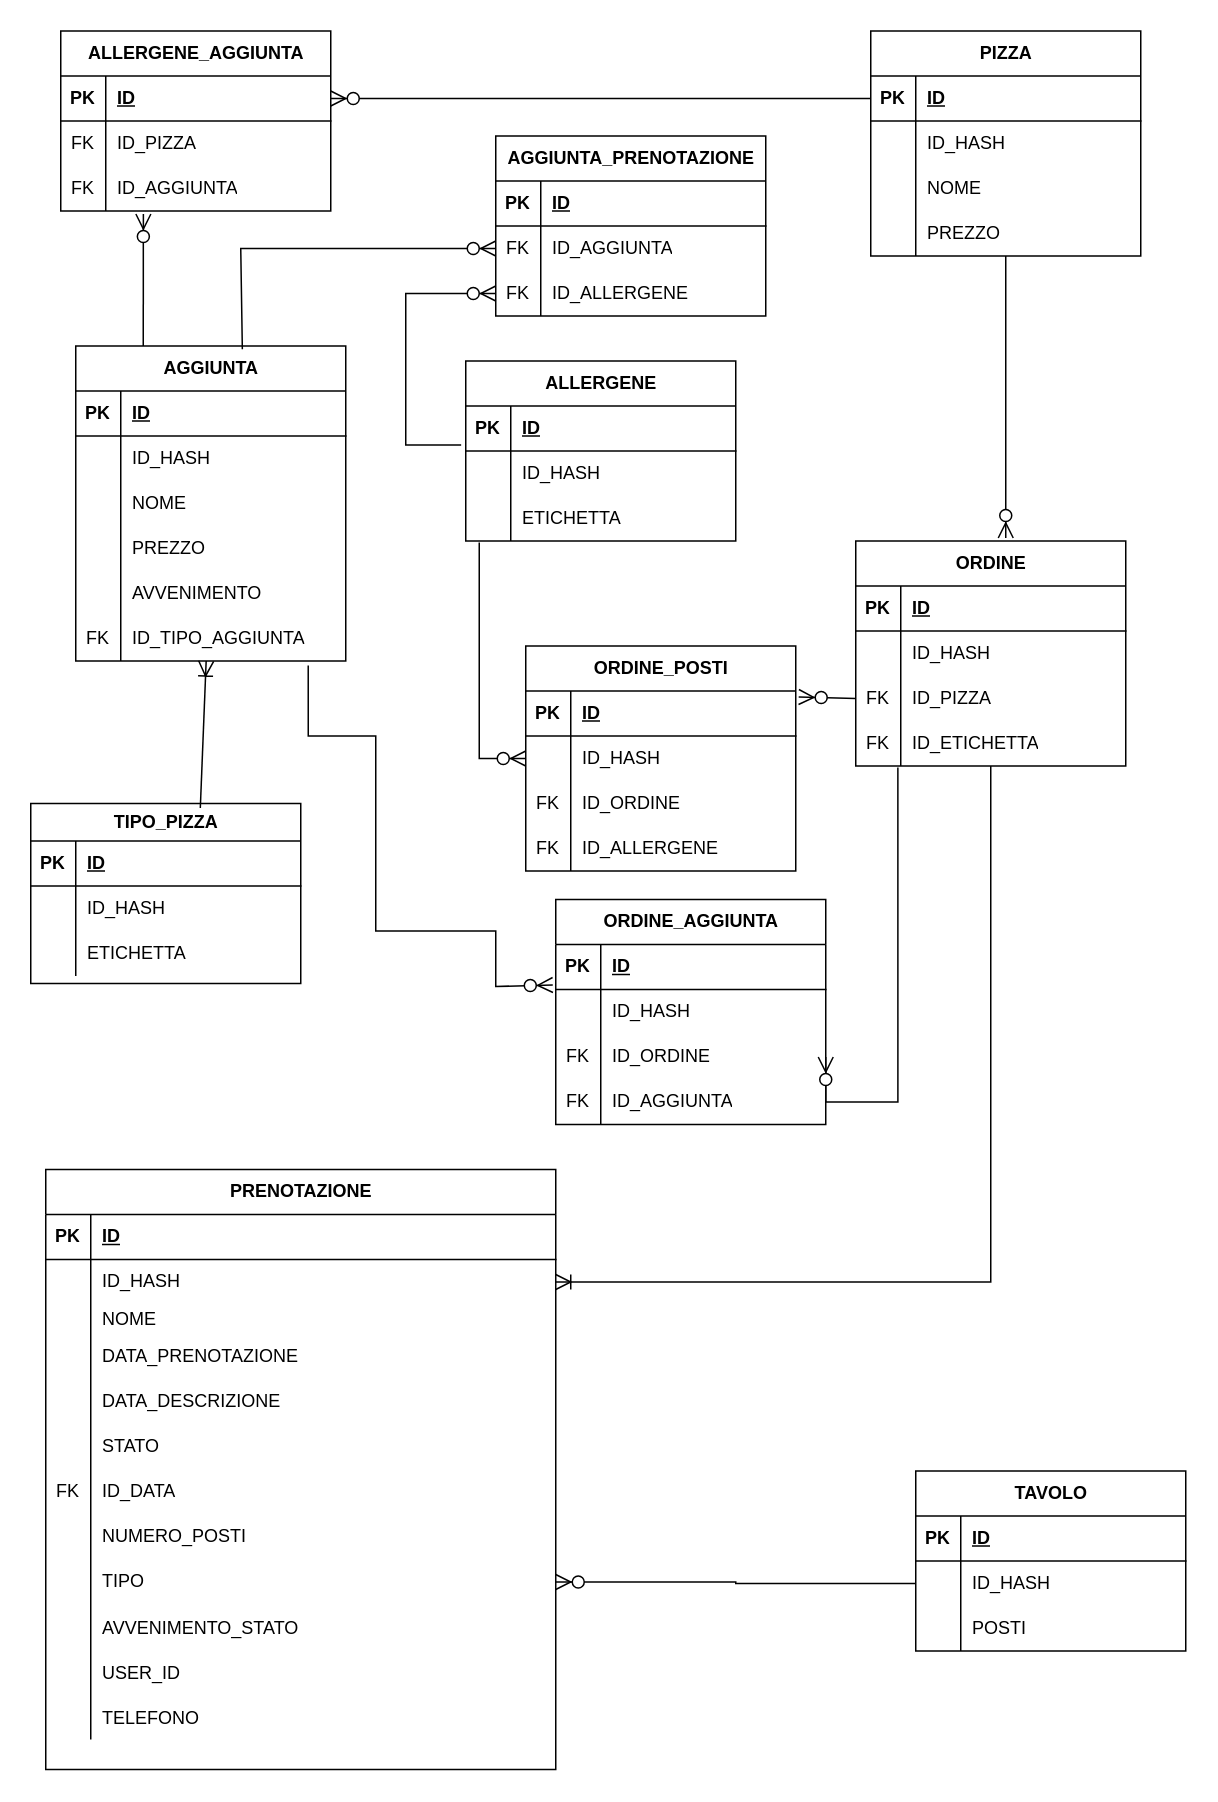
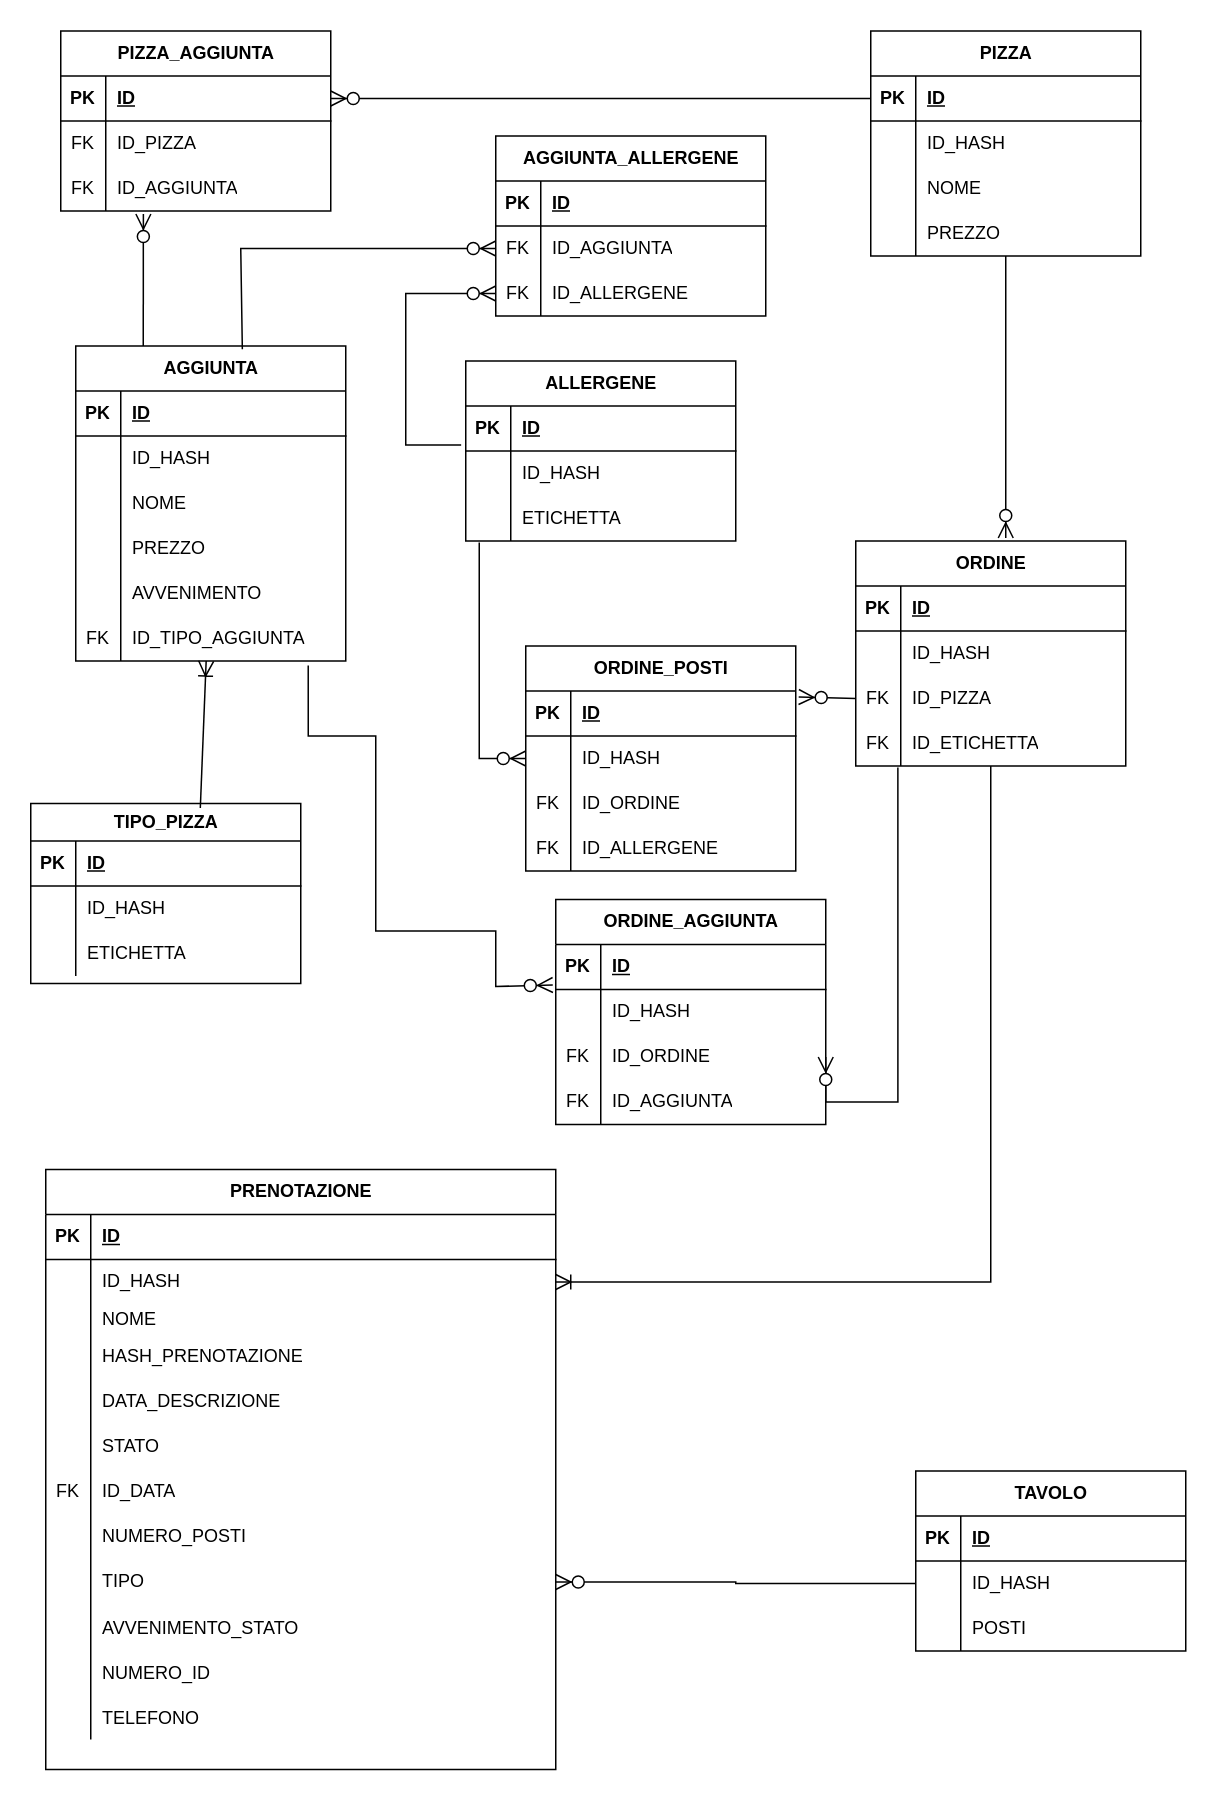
node "ALLERGENE_AGGIUNTA": label "ALLERGENE_AGGIUNTA" -> "PIZZA_AGGIUNTA"
node "AGGIUNTA_PRENOTAZIONE": label "AGGIUNTA_PRENOTAZIONE" -> "AGGIUNTA_ALLERGENE"
node "DATA_PRENOTAZIONE": label "DATA_PRENOTAZIONE" -> "HASH_PRENOTAZIONE"
node "USER_ID": label "USER_ID" -> "NUMERO_ID"
